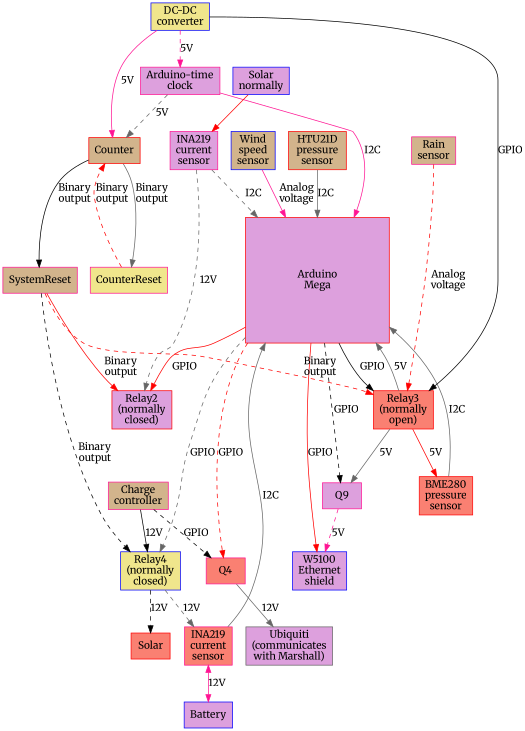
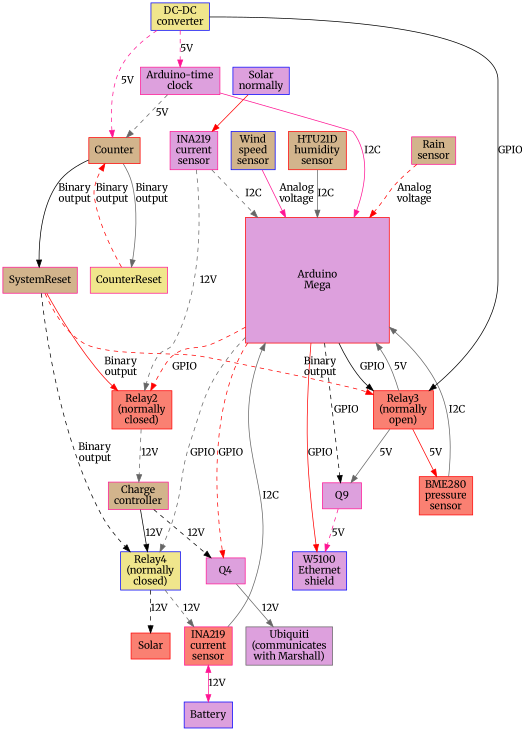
edge "DC-DC converter" -> "Counter": style solid -> dashed
node "HTU21D pressure sensor": label "HTU21D pressure sensor" -> "HTU21D humidity sensor"
edge "Rain sensor" -> "Relay3 (normally open)": now "Rain sensor" -> "Arduino Mega"
edge "Arduino Mega" -> "Relay2 (normally closed)": style solid -> dashed
node "Relay2 (normally closed)": fillcolor plum -> salmon
edge "Relay2 (normally closed)" -> "Charge controller": added, label "12V"
edge "Charge controller" -> "Q4": label "GPIO" -> "12V"
node "Q4": fillcolor salmon -> plum
